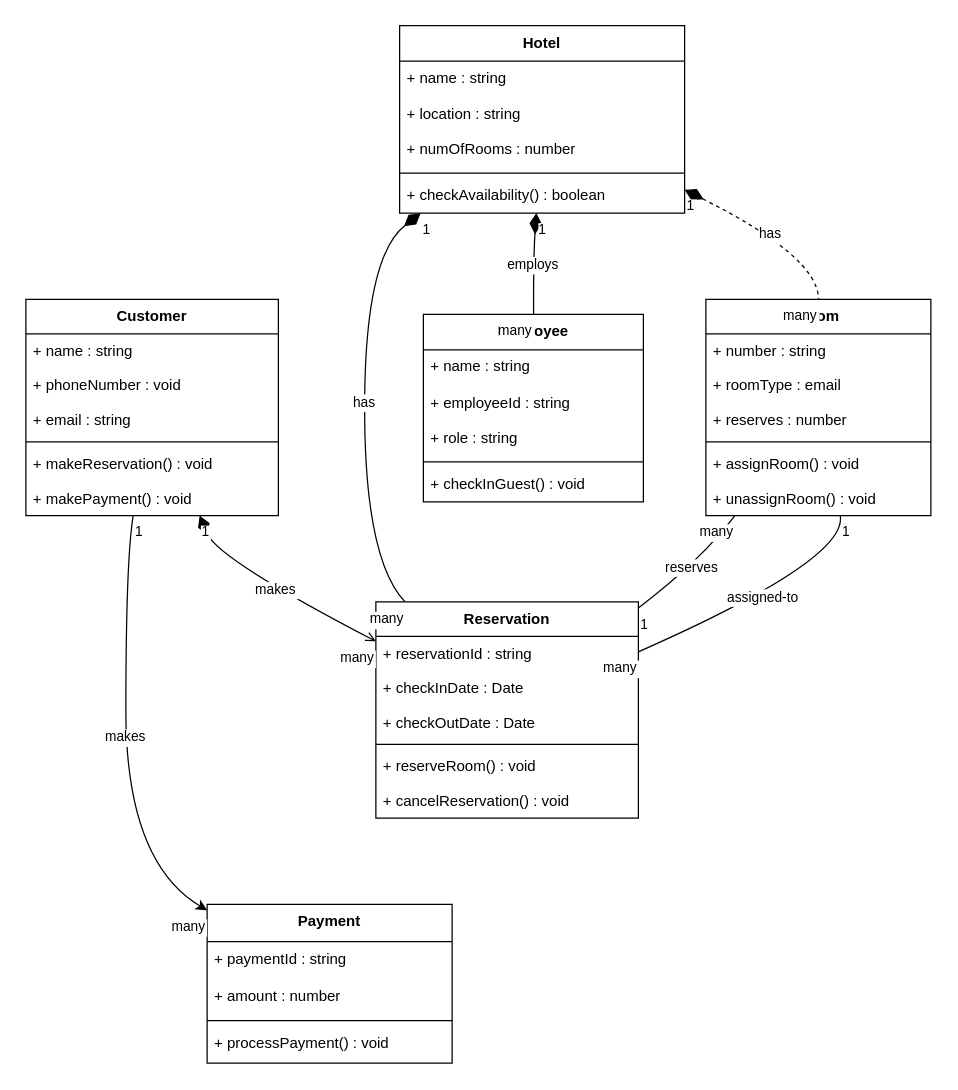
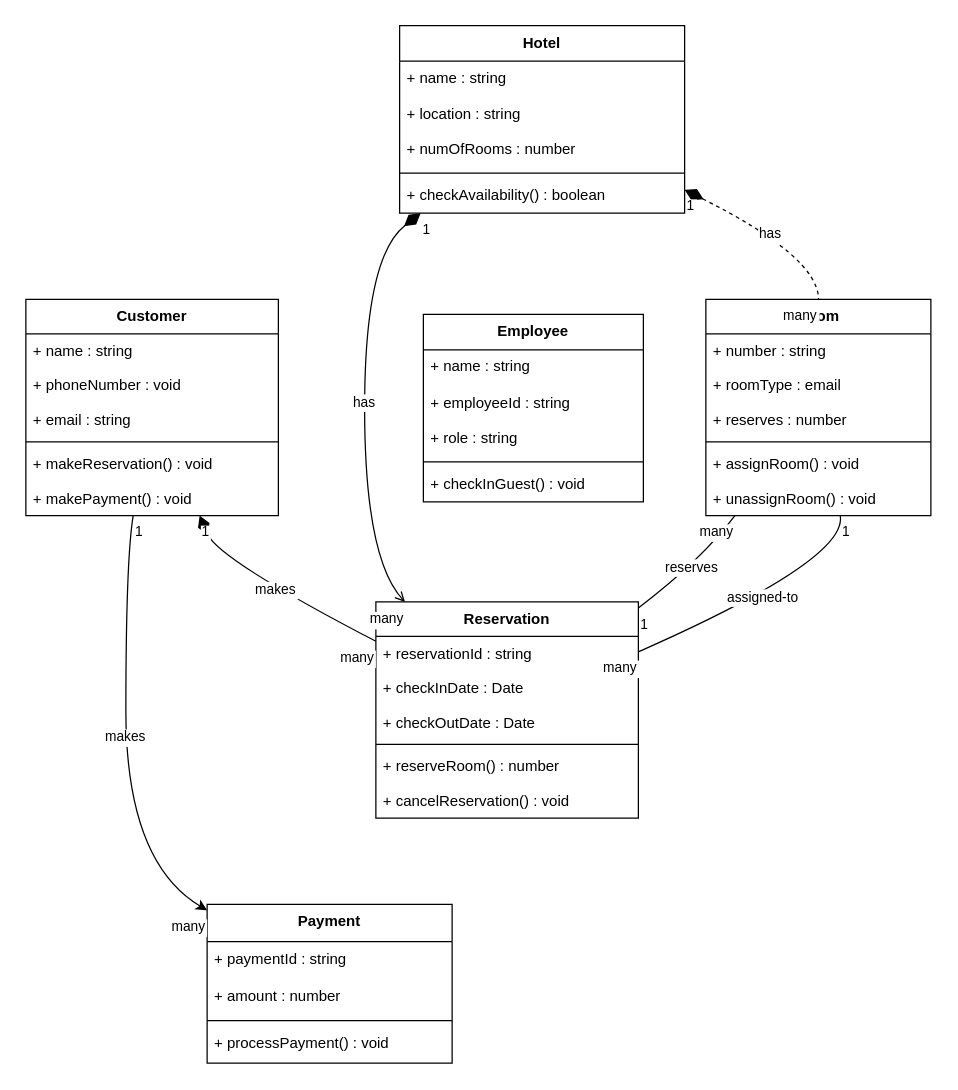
edge "Employee" -> "Hotel": removed, labels "many", "employs", "1"
edge "Reservation" -> "Hotel": arrowhead none -> open
edge "Customer" -- "Reservation": arrowhead open -> none
node "+ reserveRoom() : void": label "+ reserveRoom() : void" -> "+ reserveRoom() : number"
